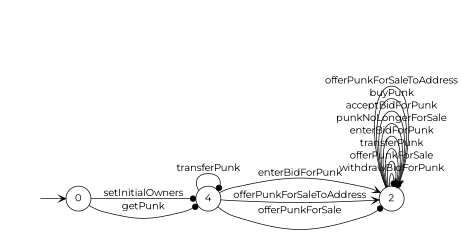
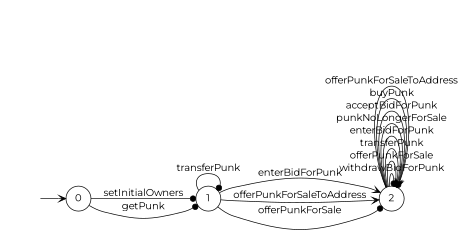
node "4": label "4" -> "1"
